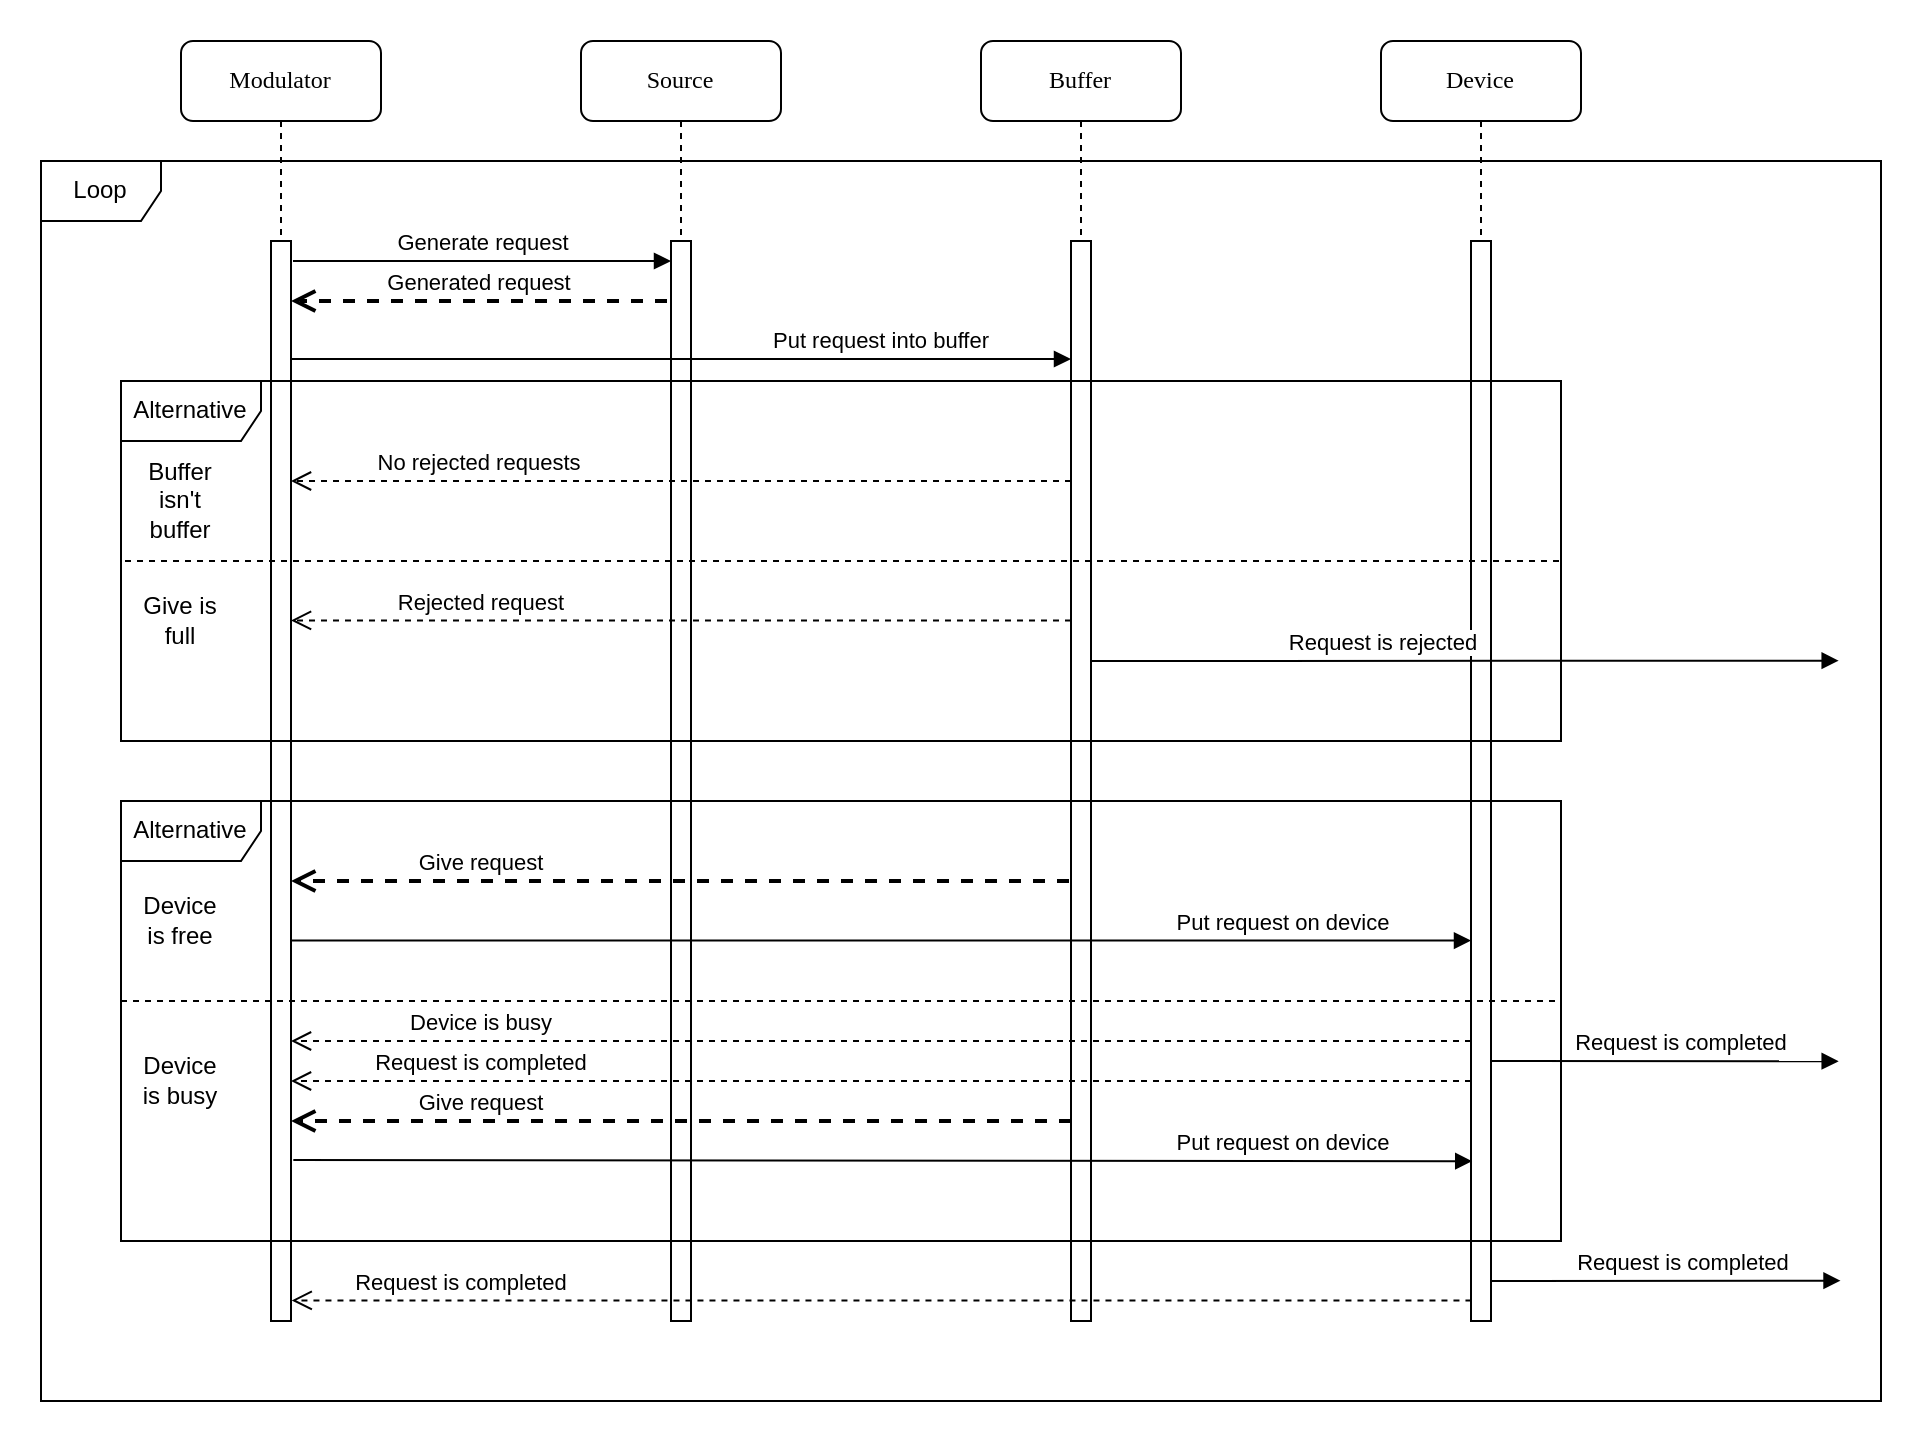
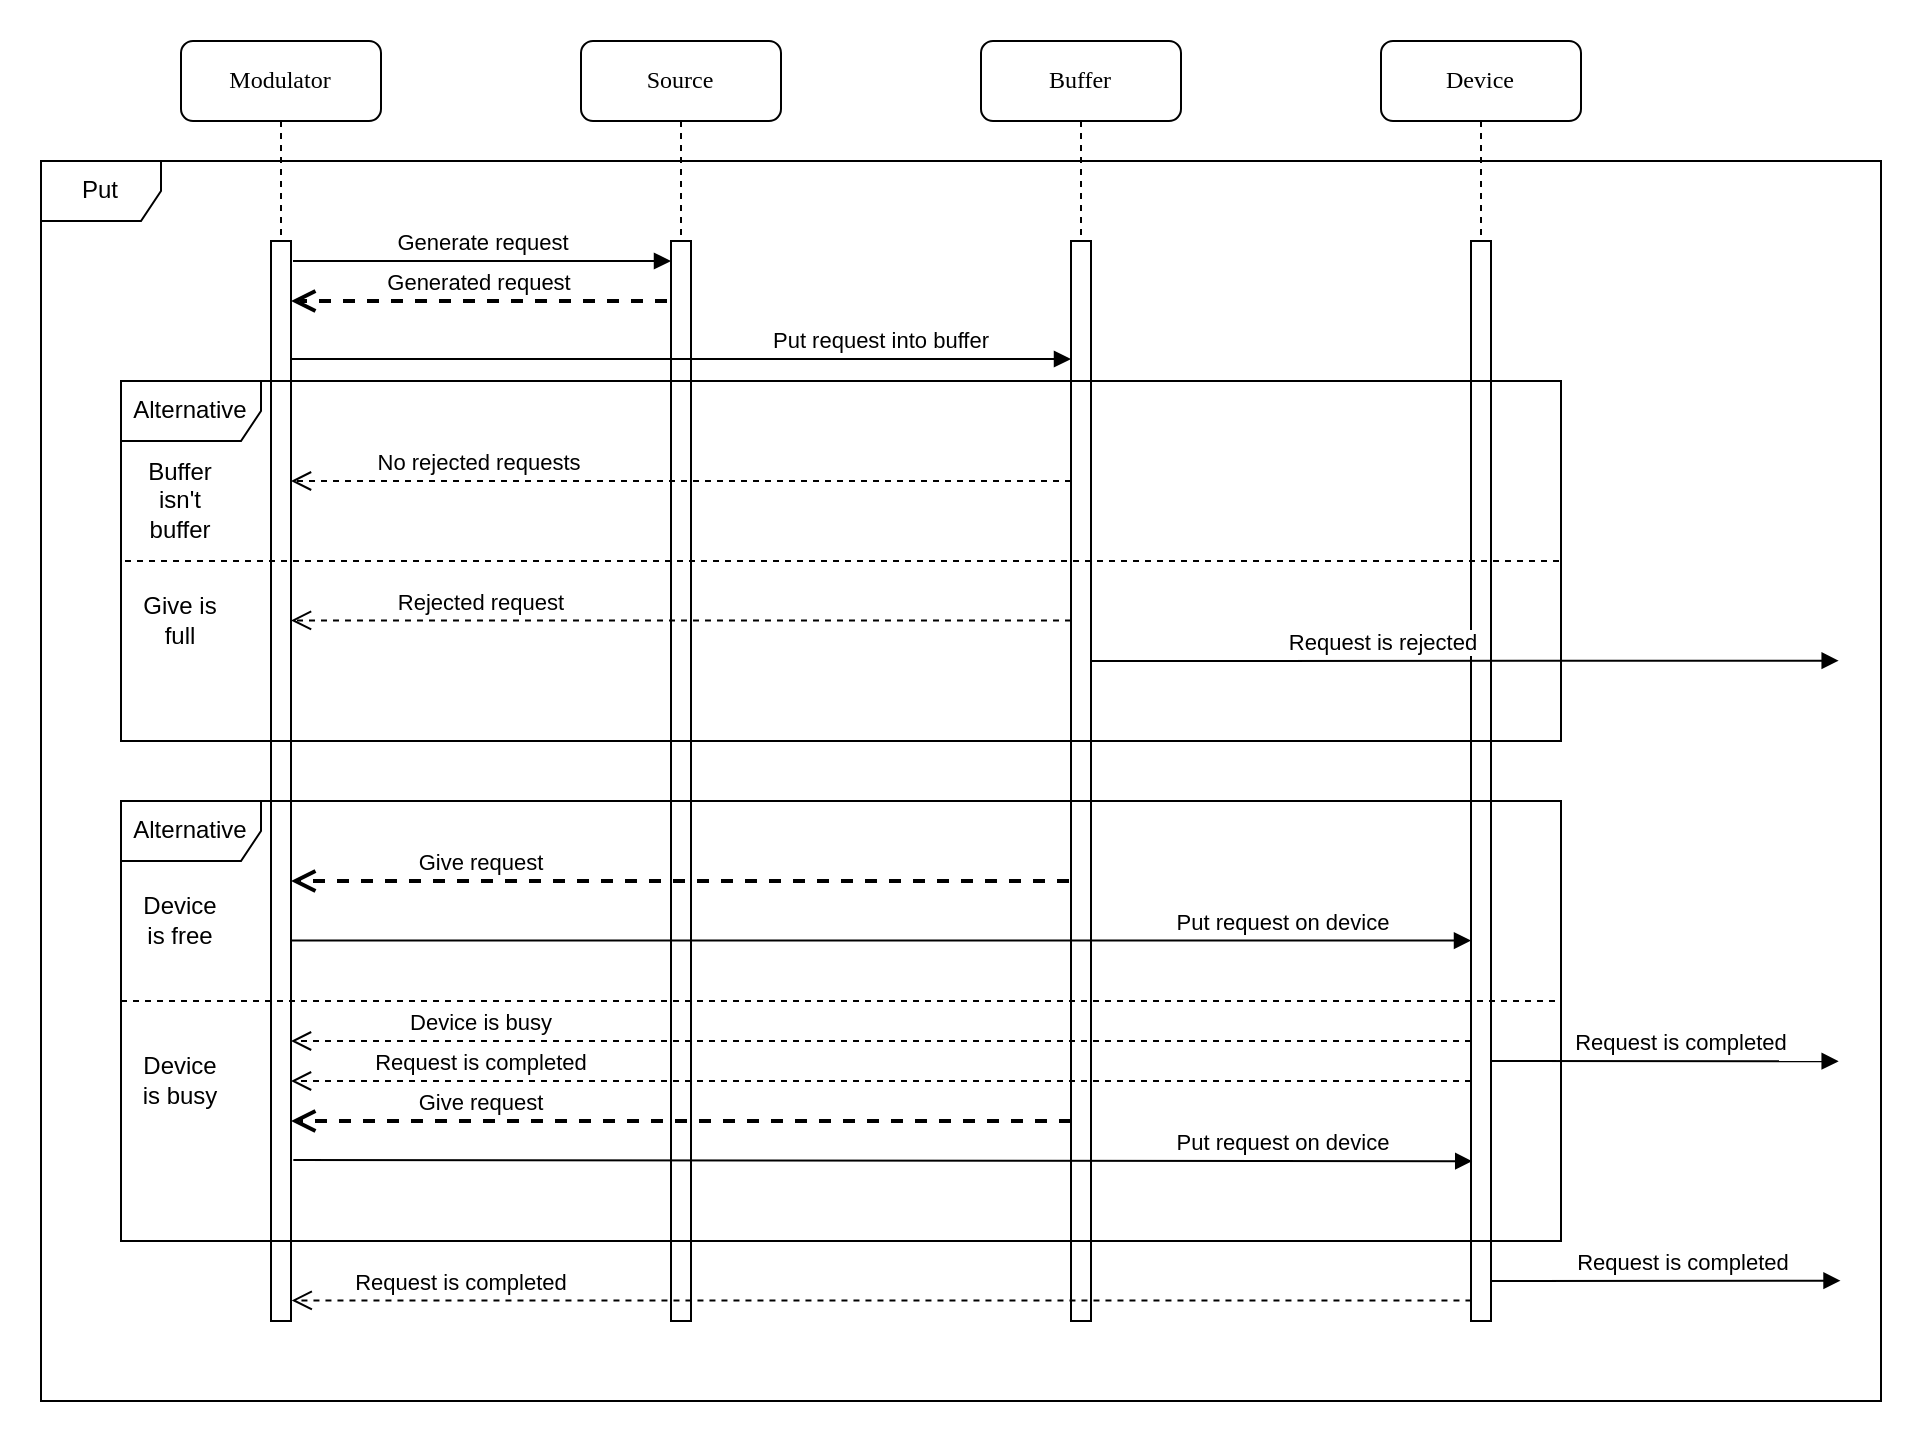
node "Loop": label "Loop" -> "Put"
